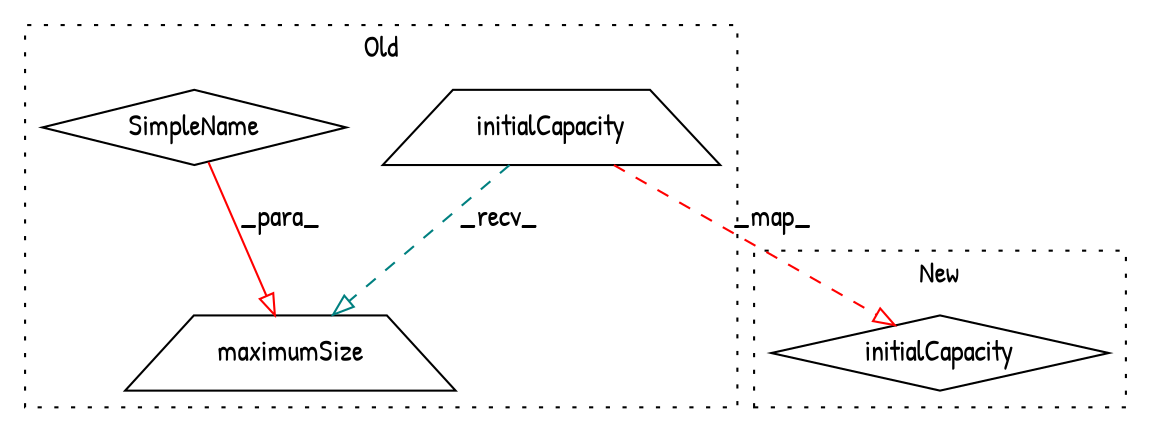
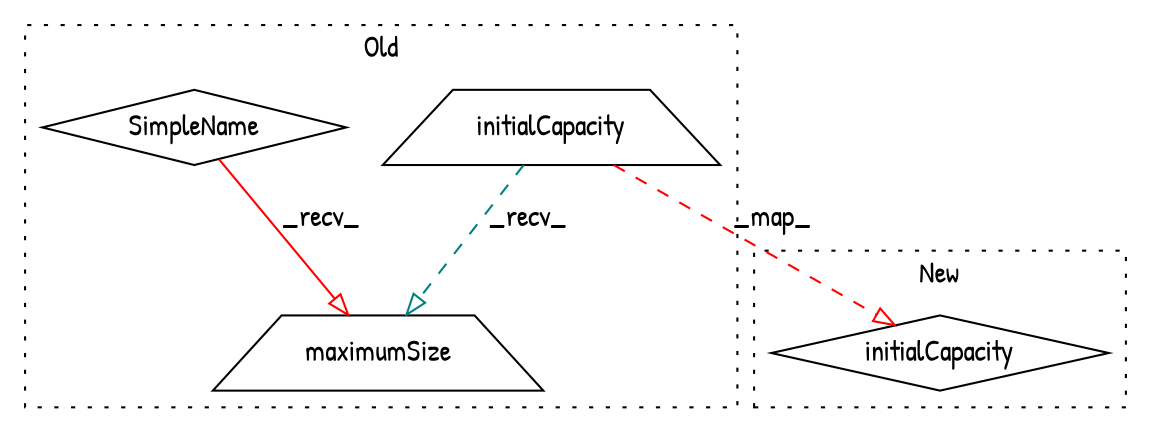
edge "SimpleName" -> "maximumSize": label "_para_" -> "_recv_"
